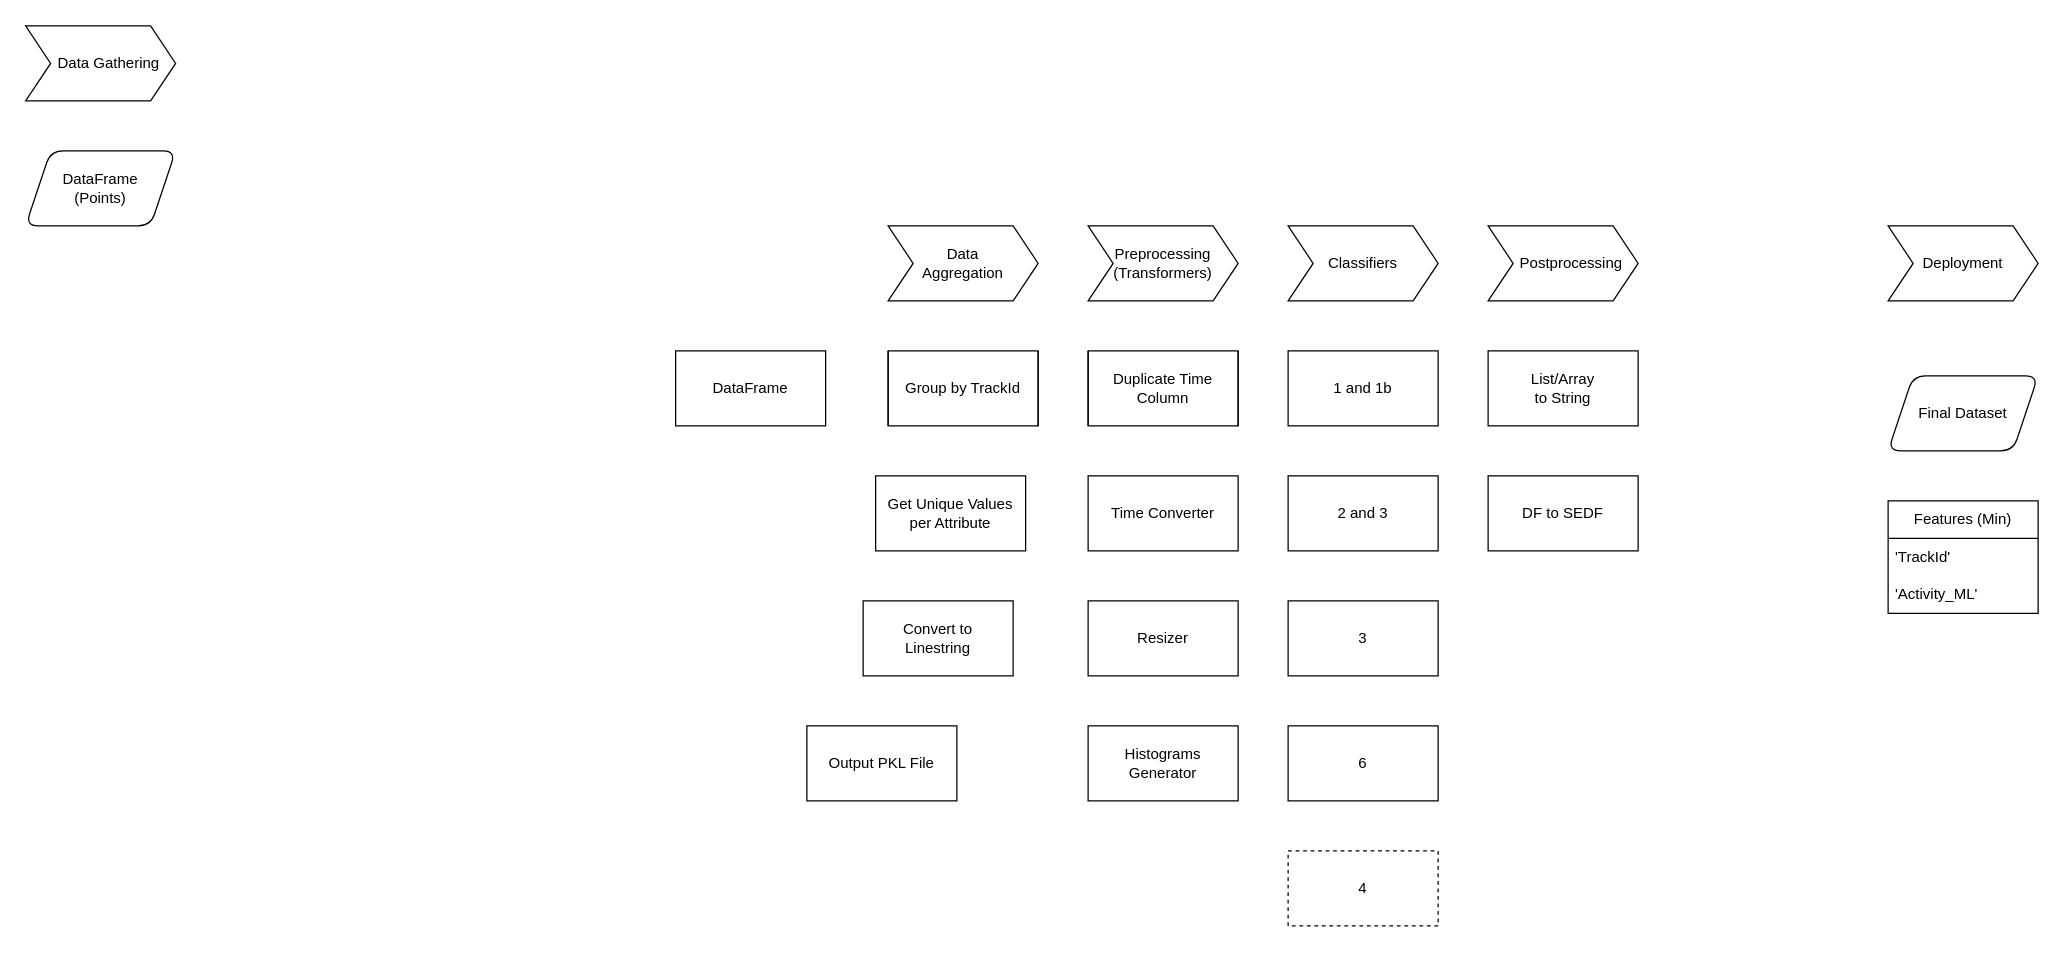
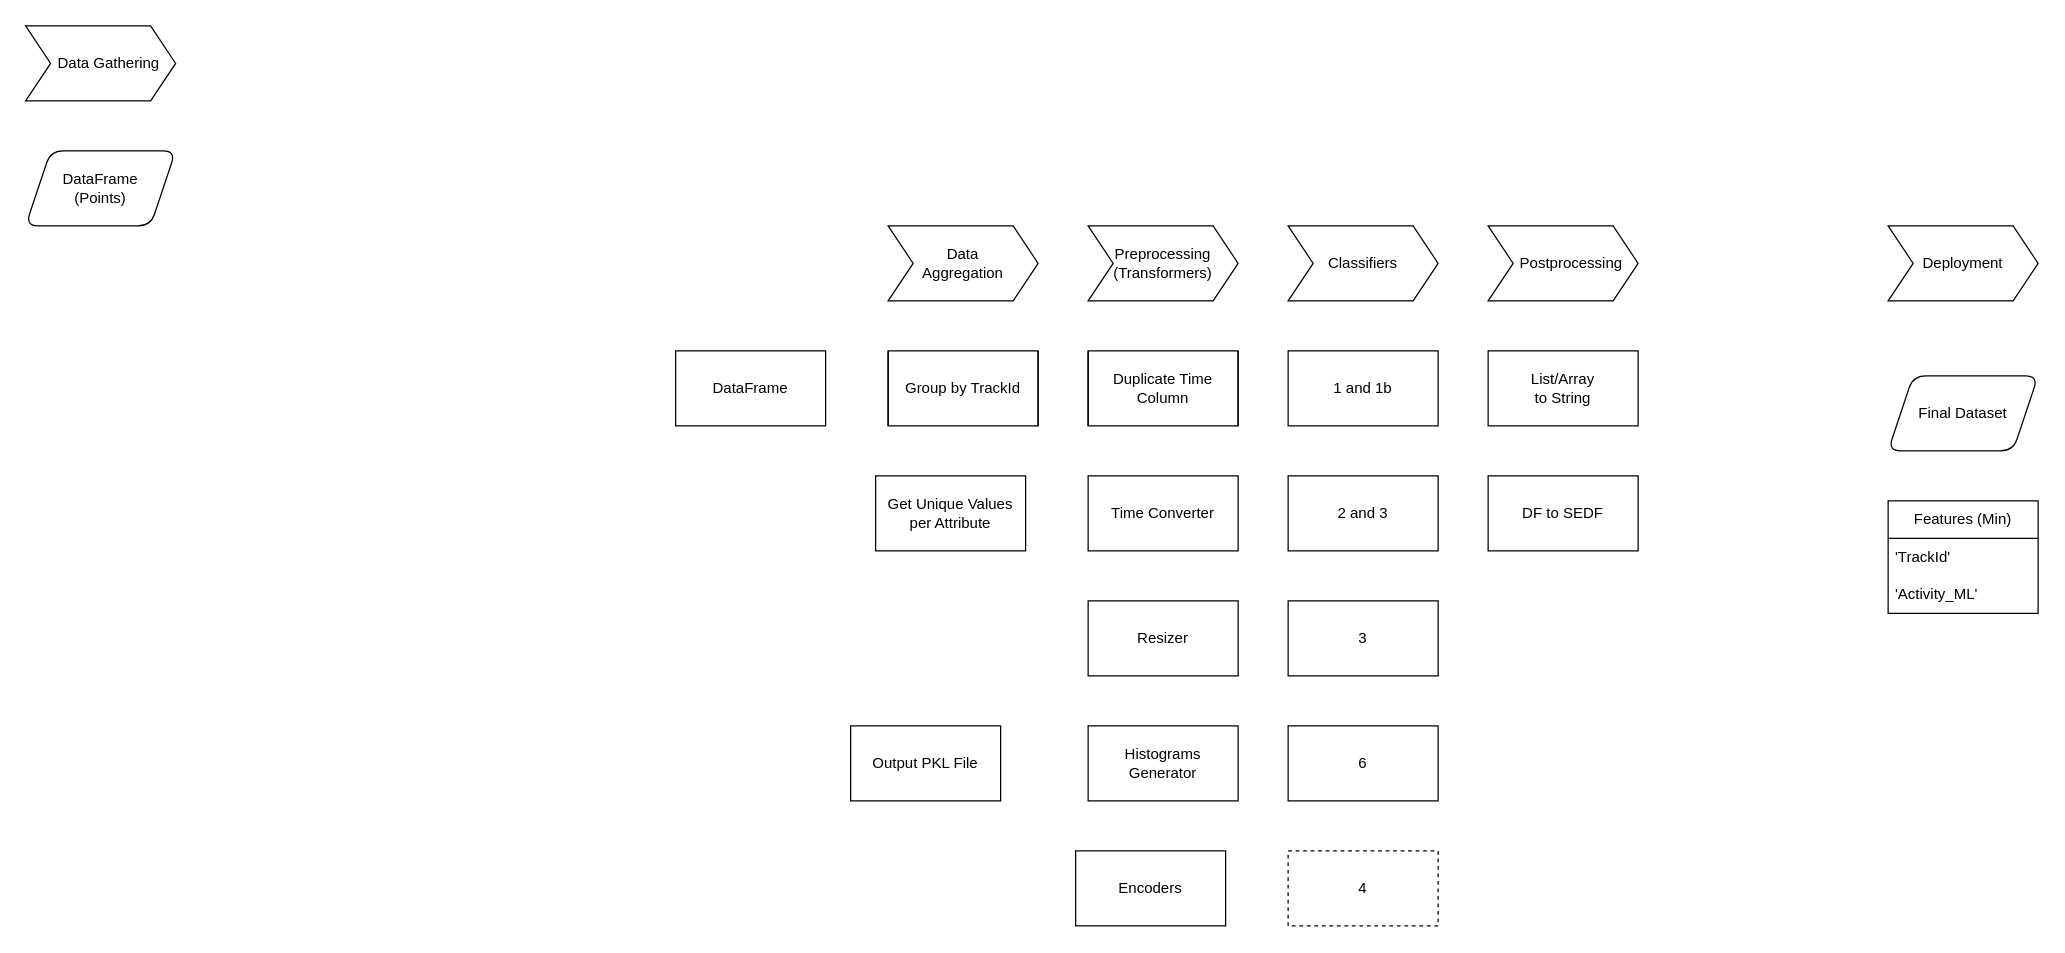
node "Convert to Linestring": removed
node "Output PKL File": moved (882, 763) -> (926, 763)
node "Encoders": added
